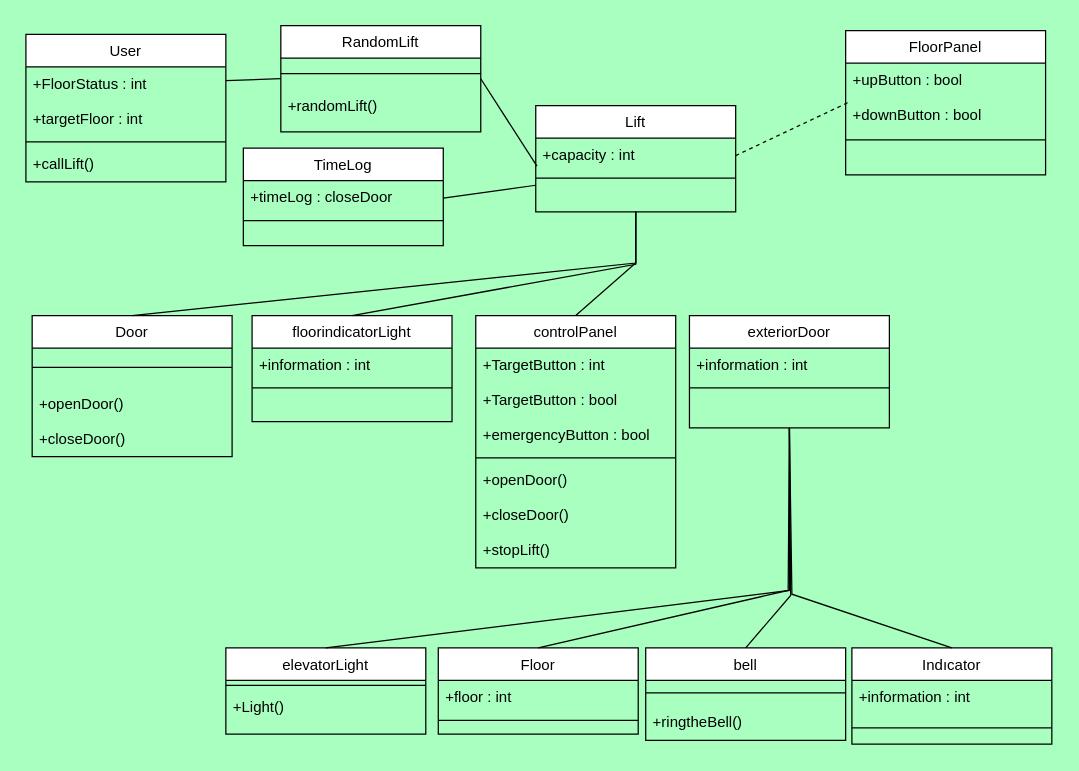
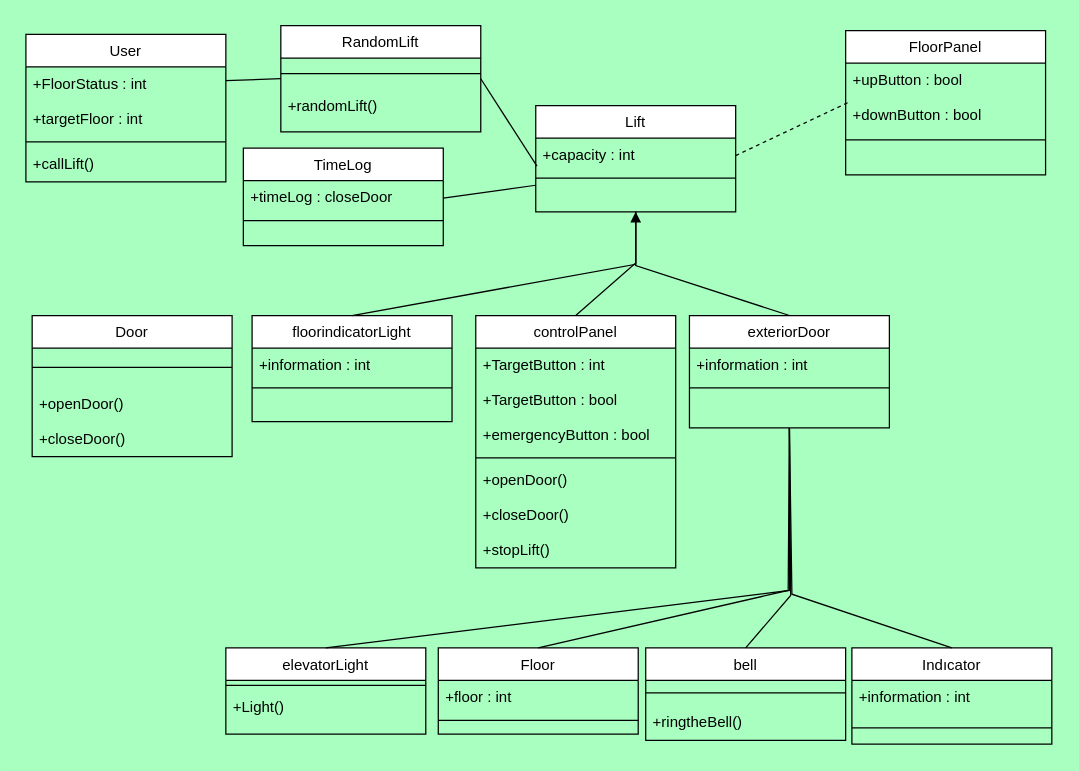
edge "Lift" -- "floorindicatorLight": arrowhead none -> block
edge "Lift" -- "Door": removed
edge "Lift" -- "exteriorDoor": added
